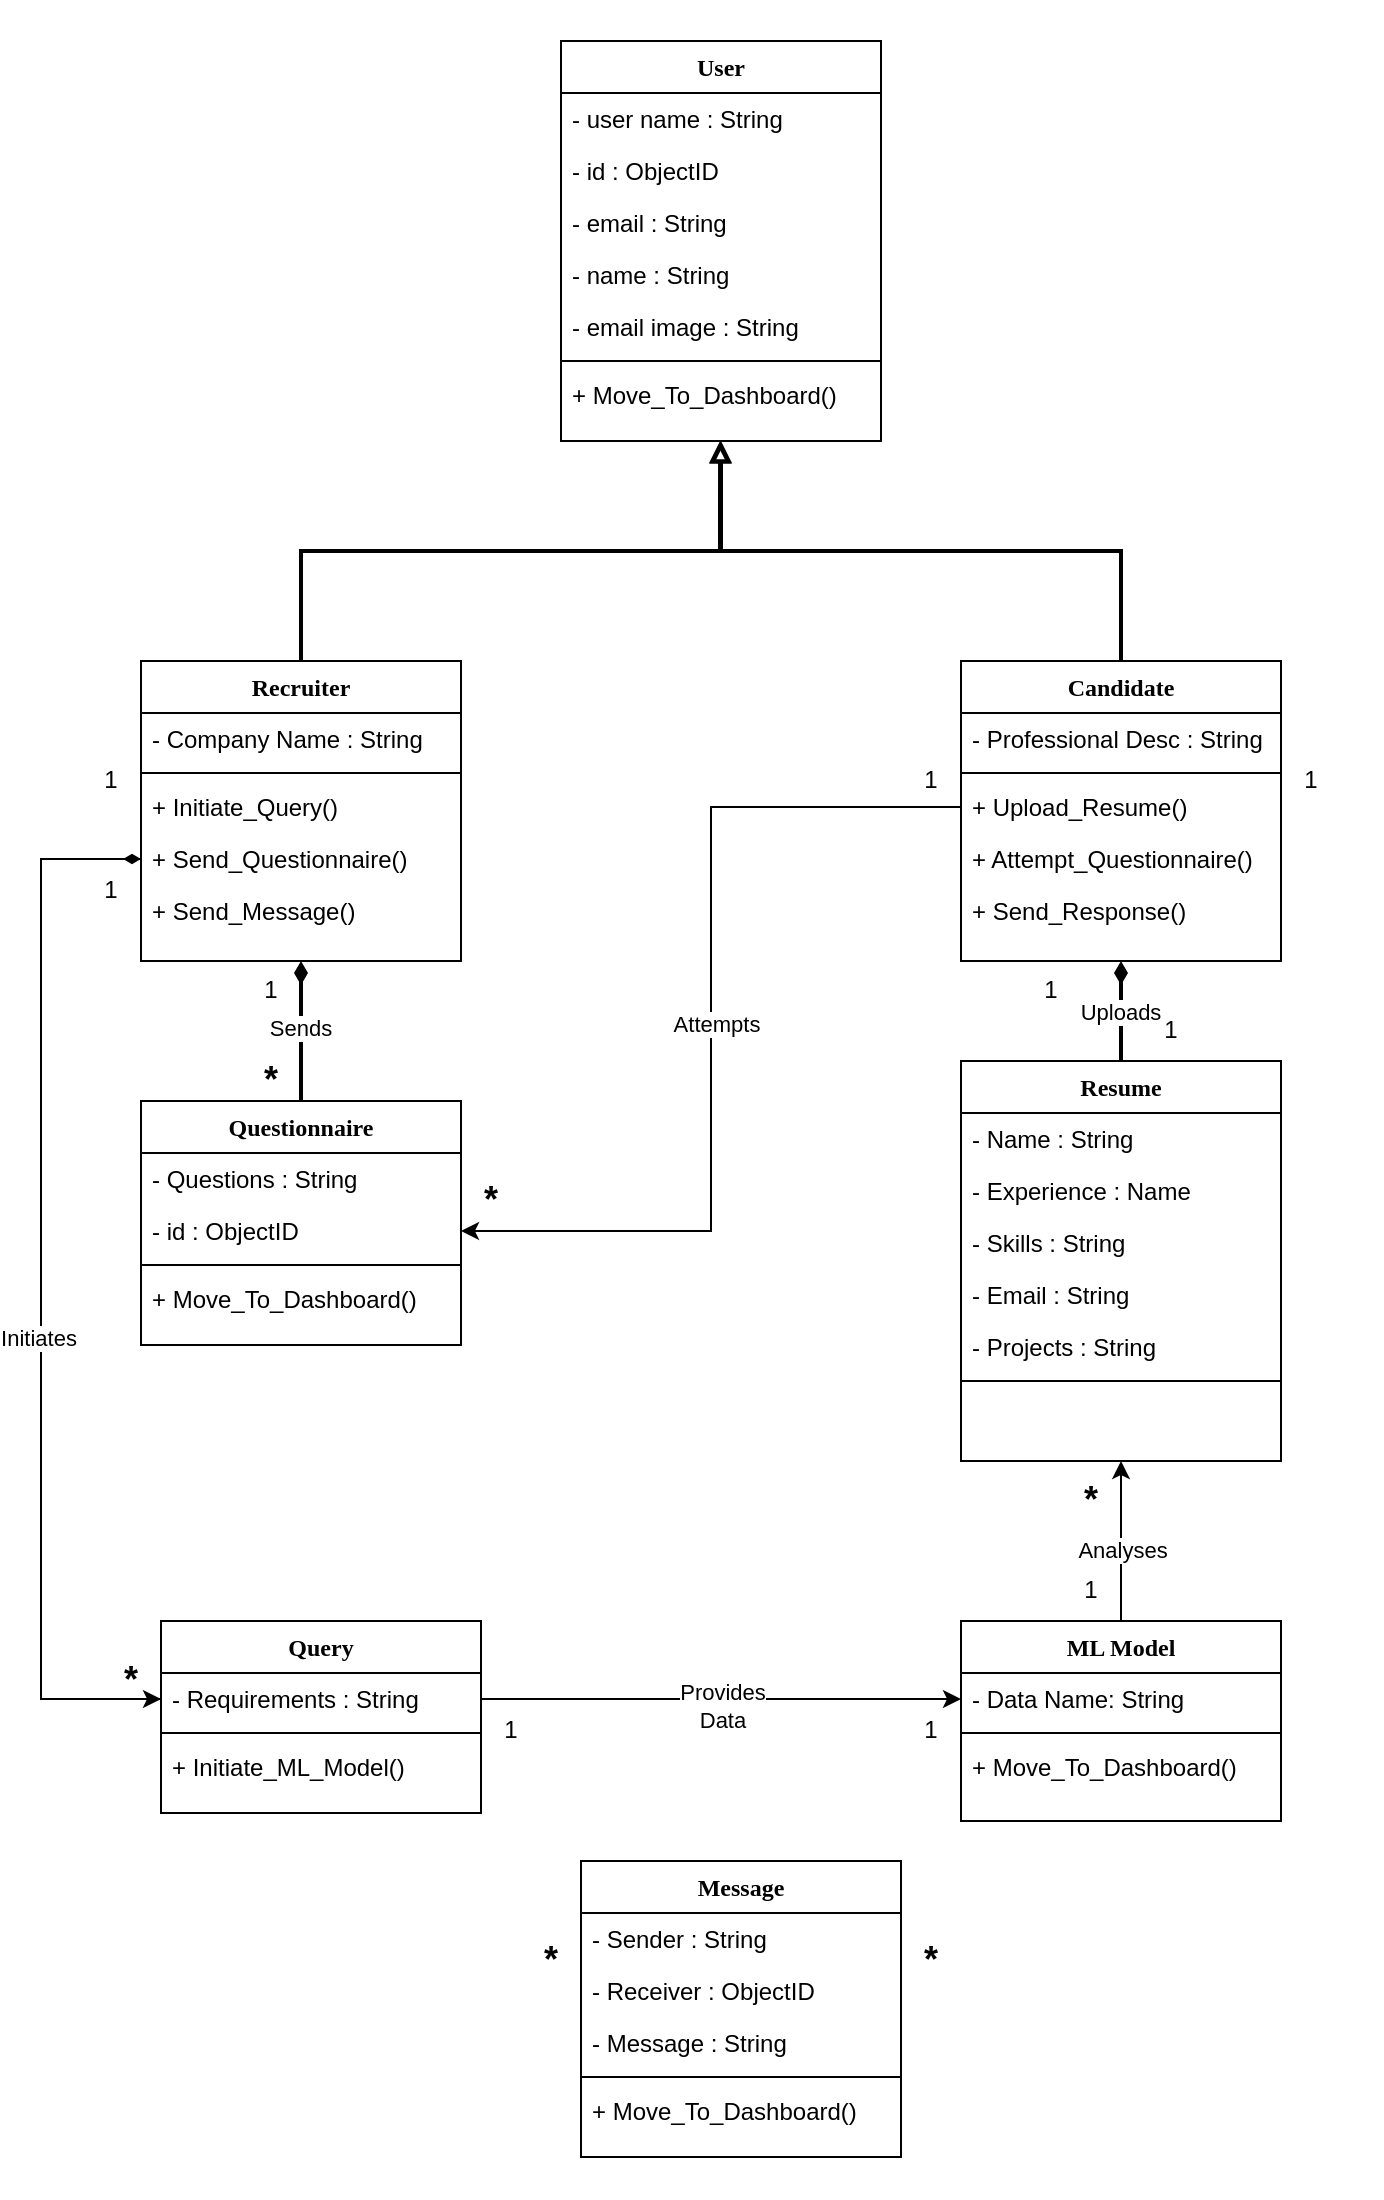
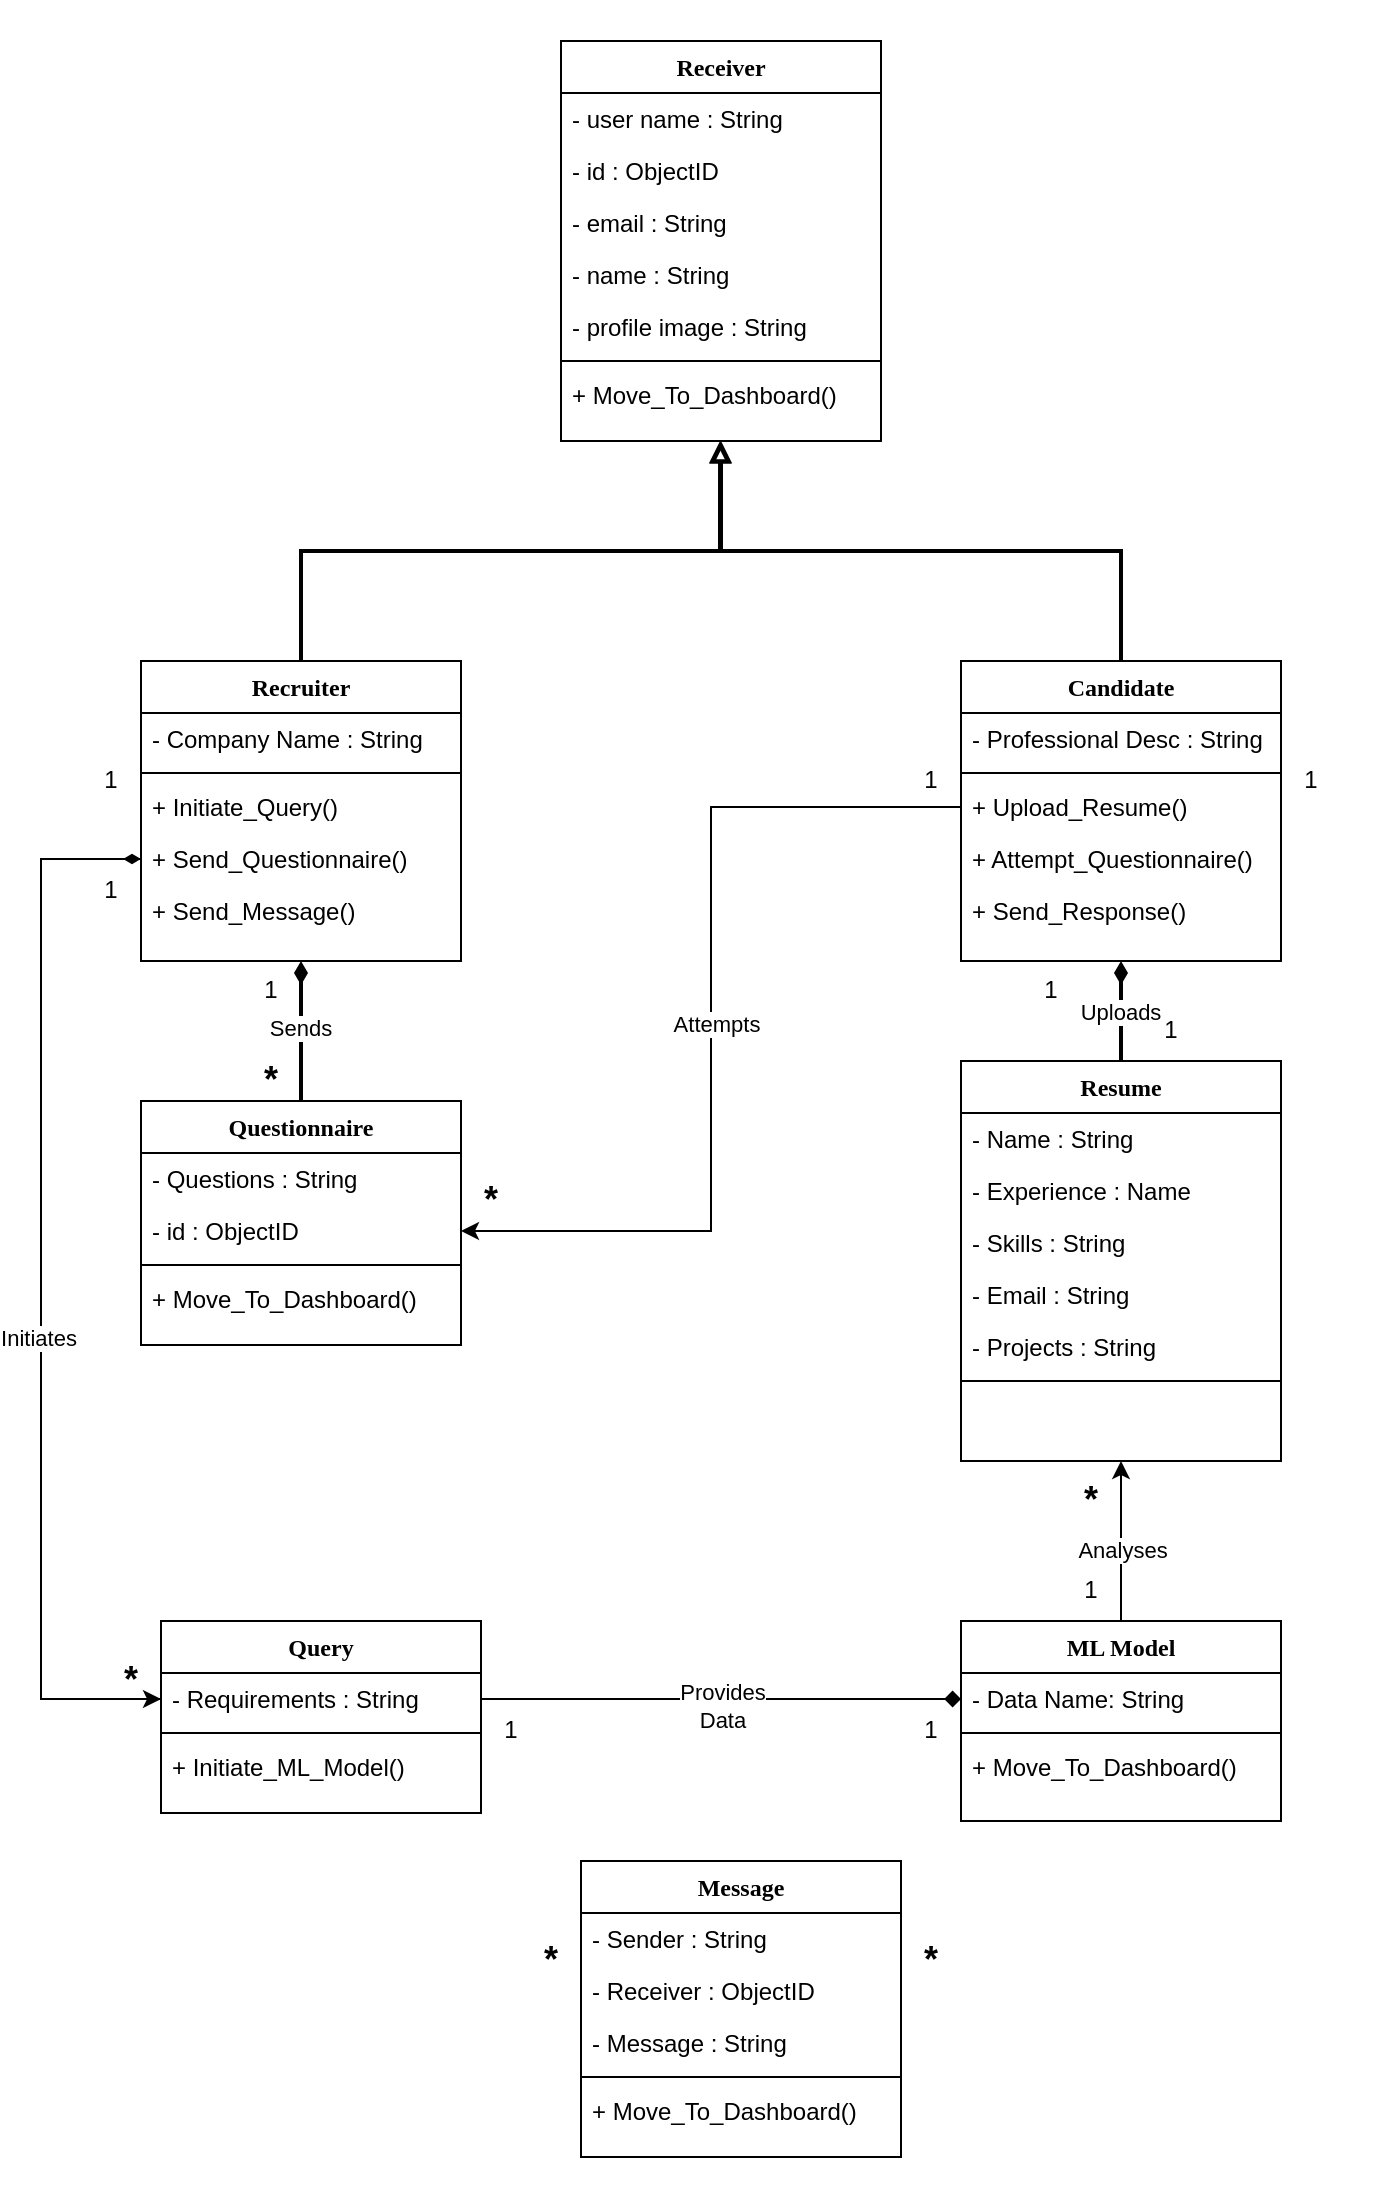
node "User": label "User" -> "Receiver"
node "- email image : String": label "- email image : String" -> "- profile image : String"
edge "- Requirements : String" -> "- Data Name: String": arrowhead classic -> diamond
